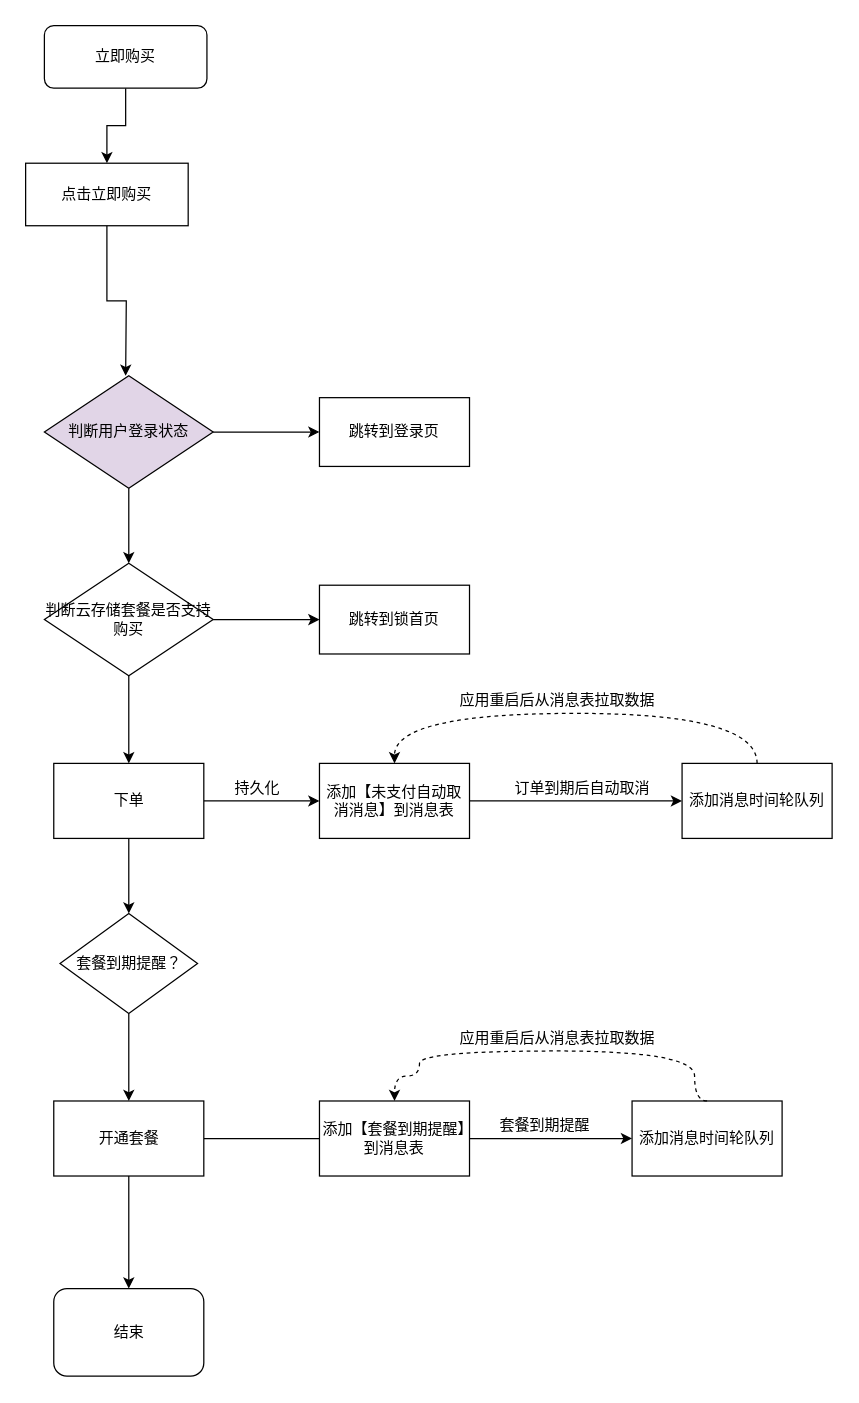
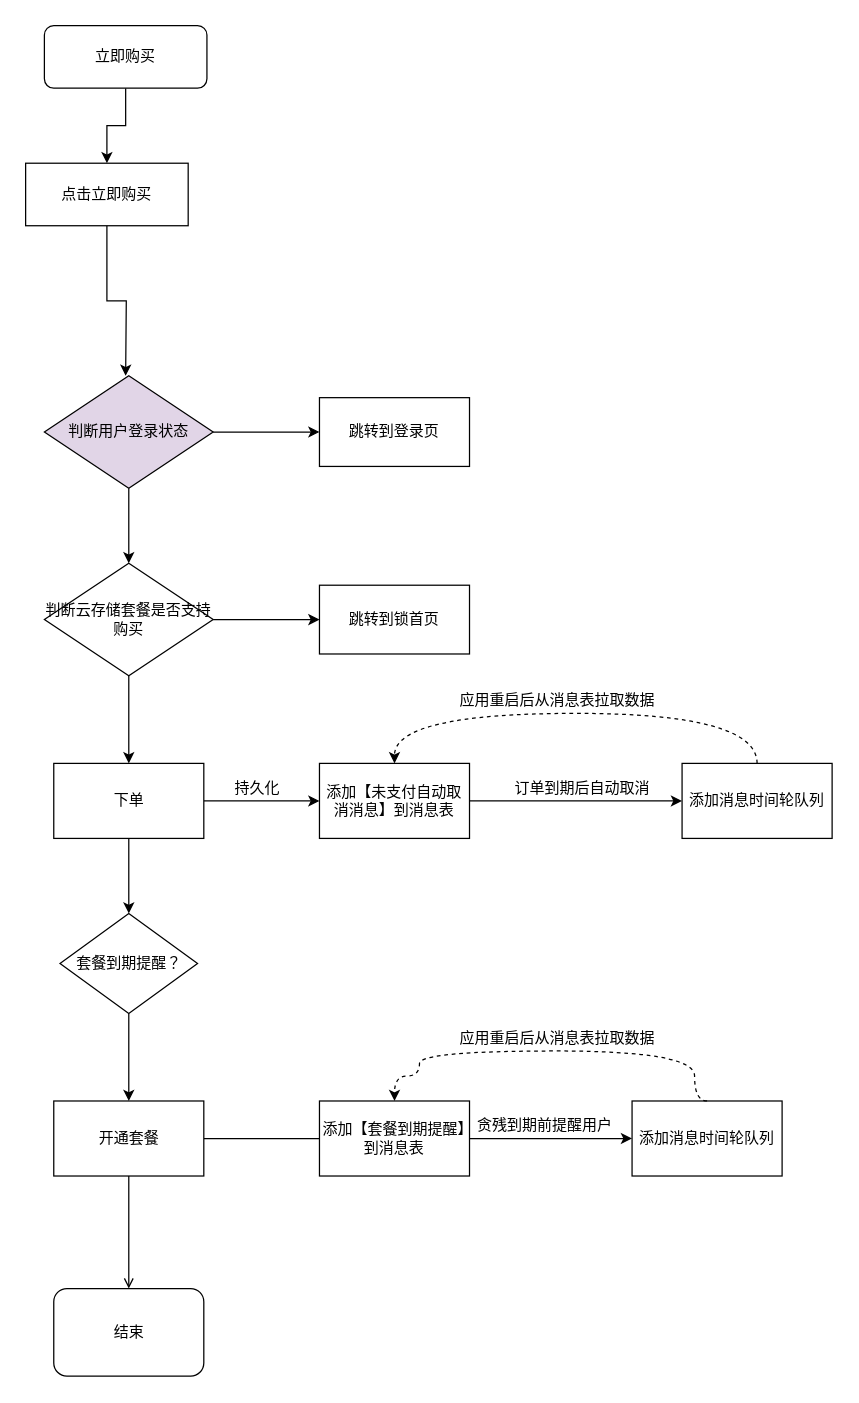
node "套餐到期提醒": label "套餐到期提醒" -> "贪残到期前提醒用户"
edge "开通套餐" -> "结束": arrowhead classic -> open
